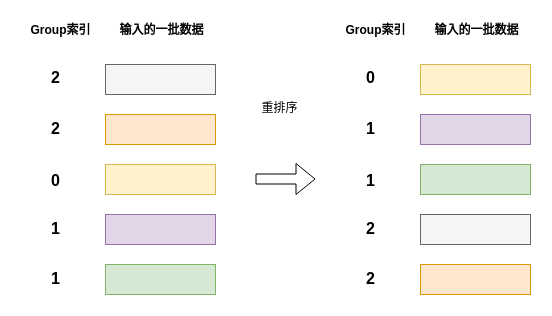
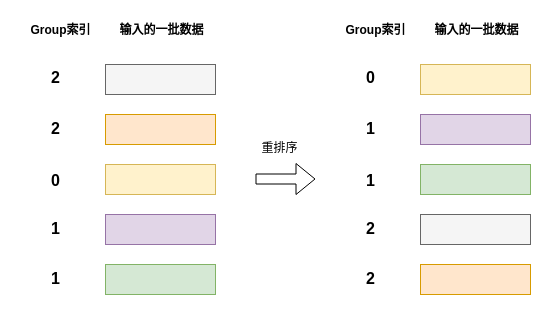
node "重排序": moved (280, 109) -> (280, 149)
